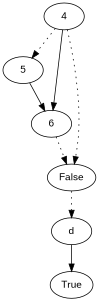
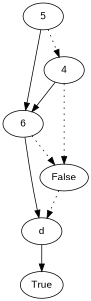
edge "4" -> "5": reversed
edge "6" -> "d": added
